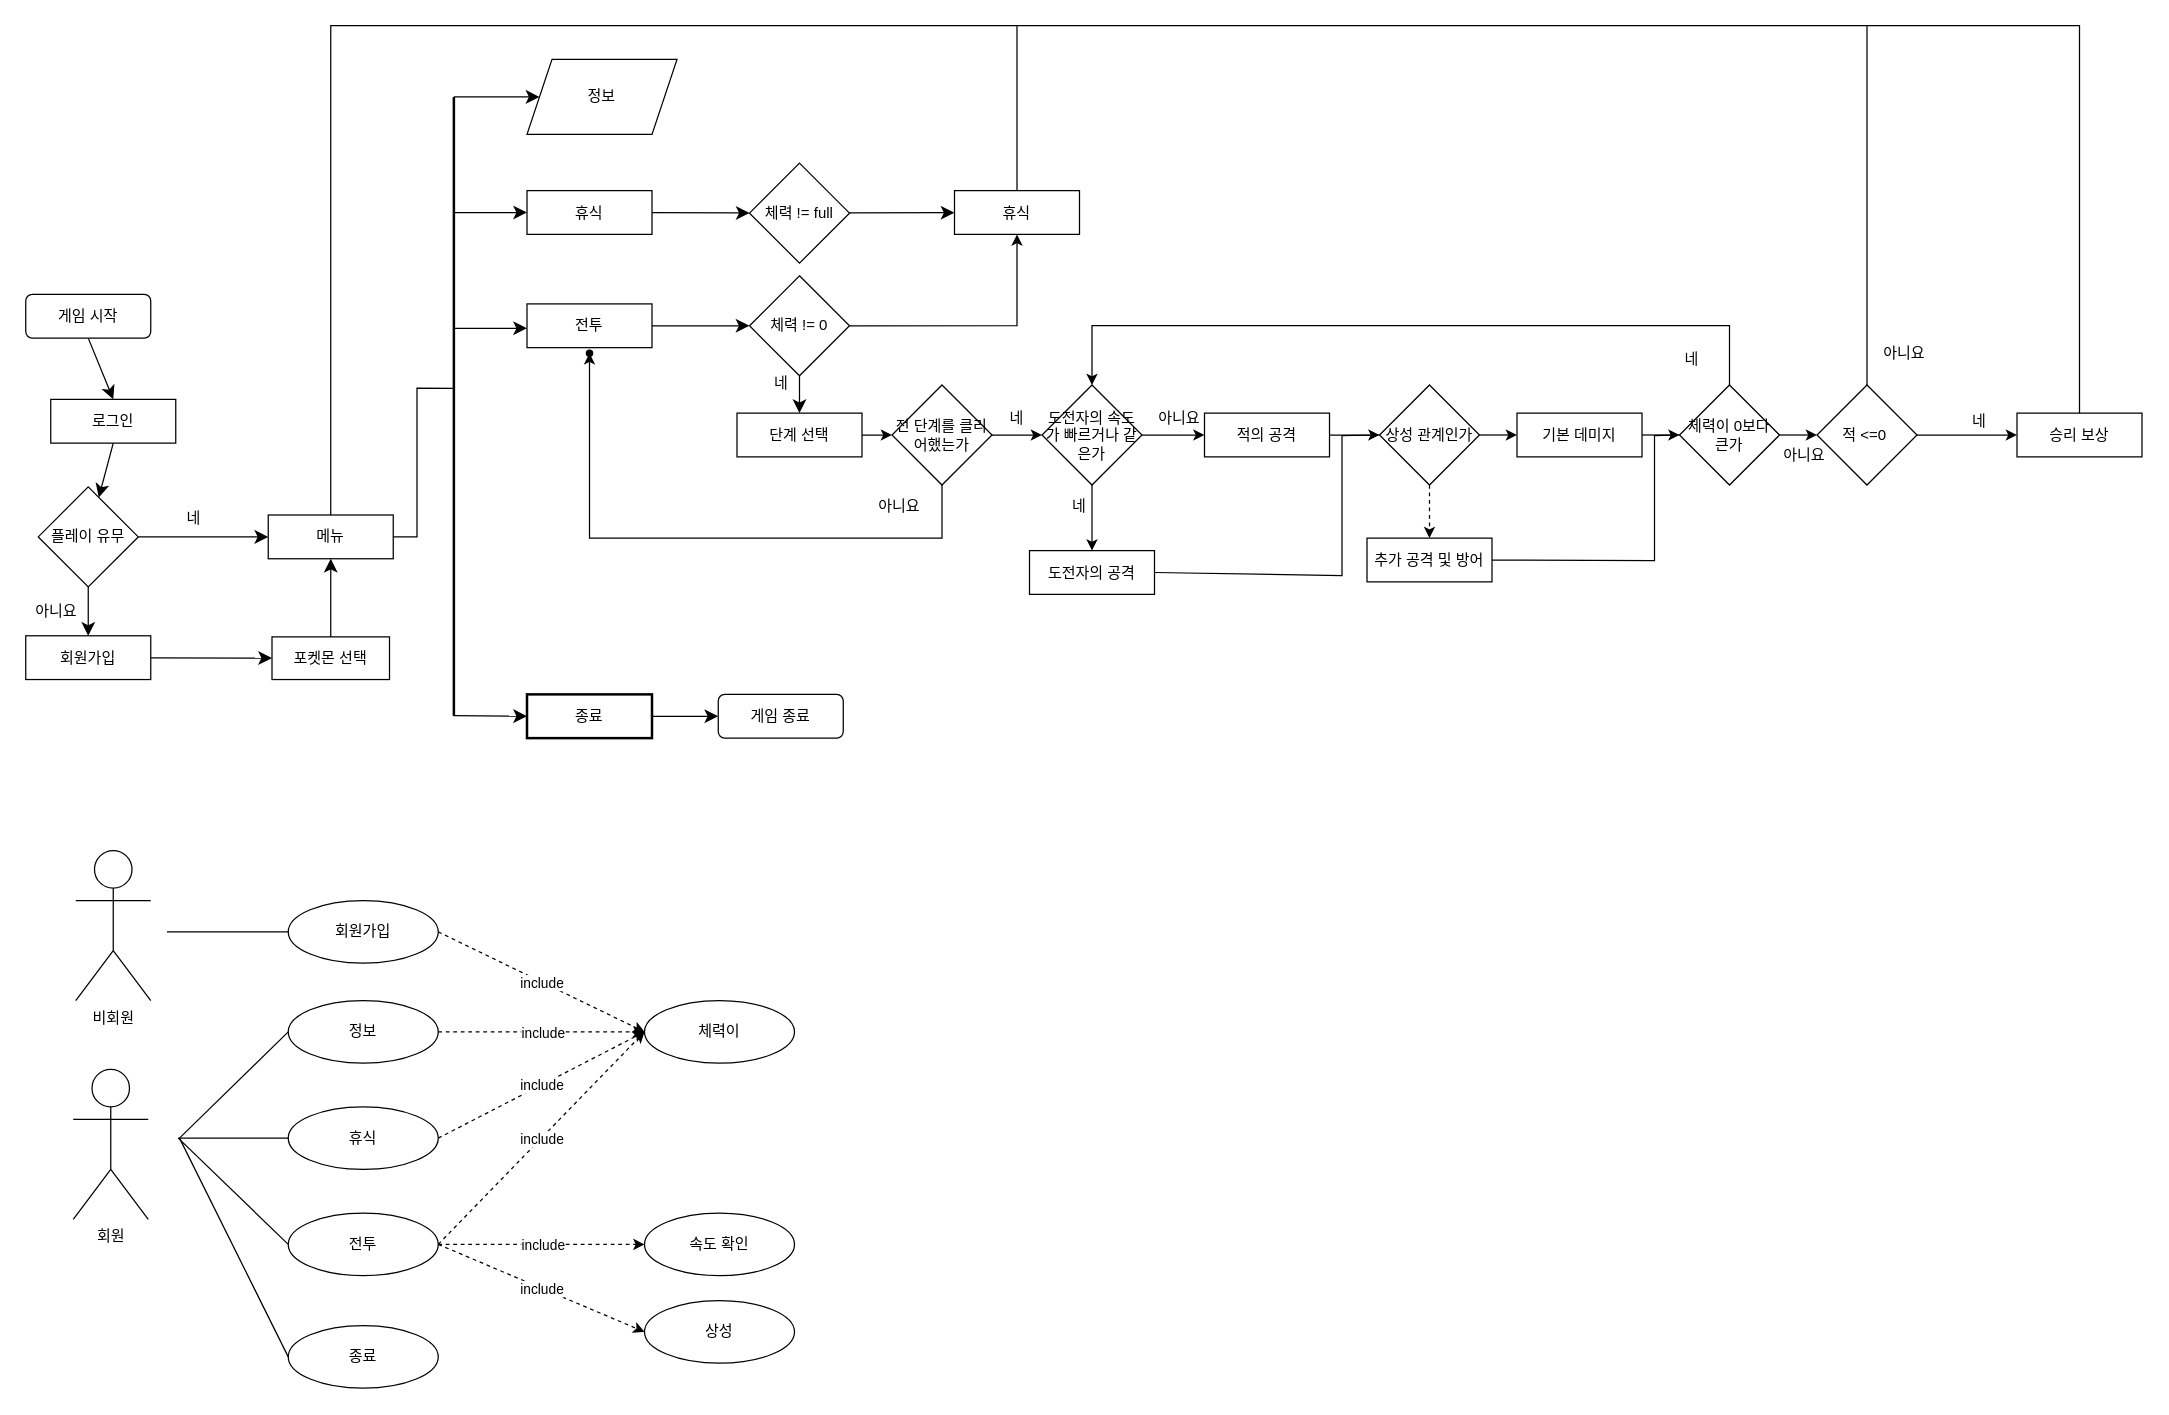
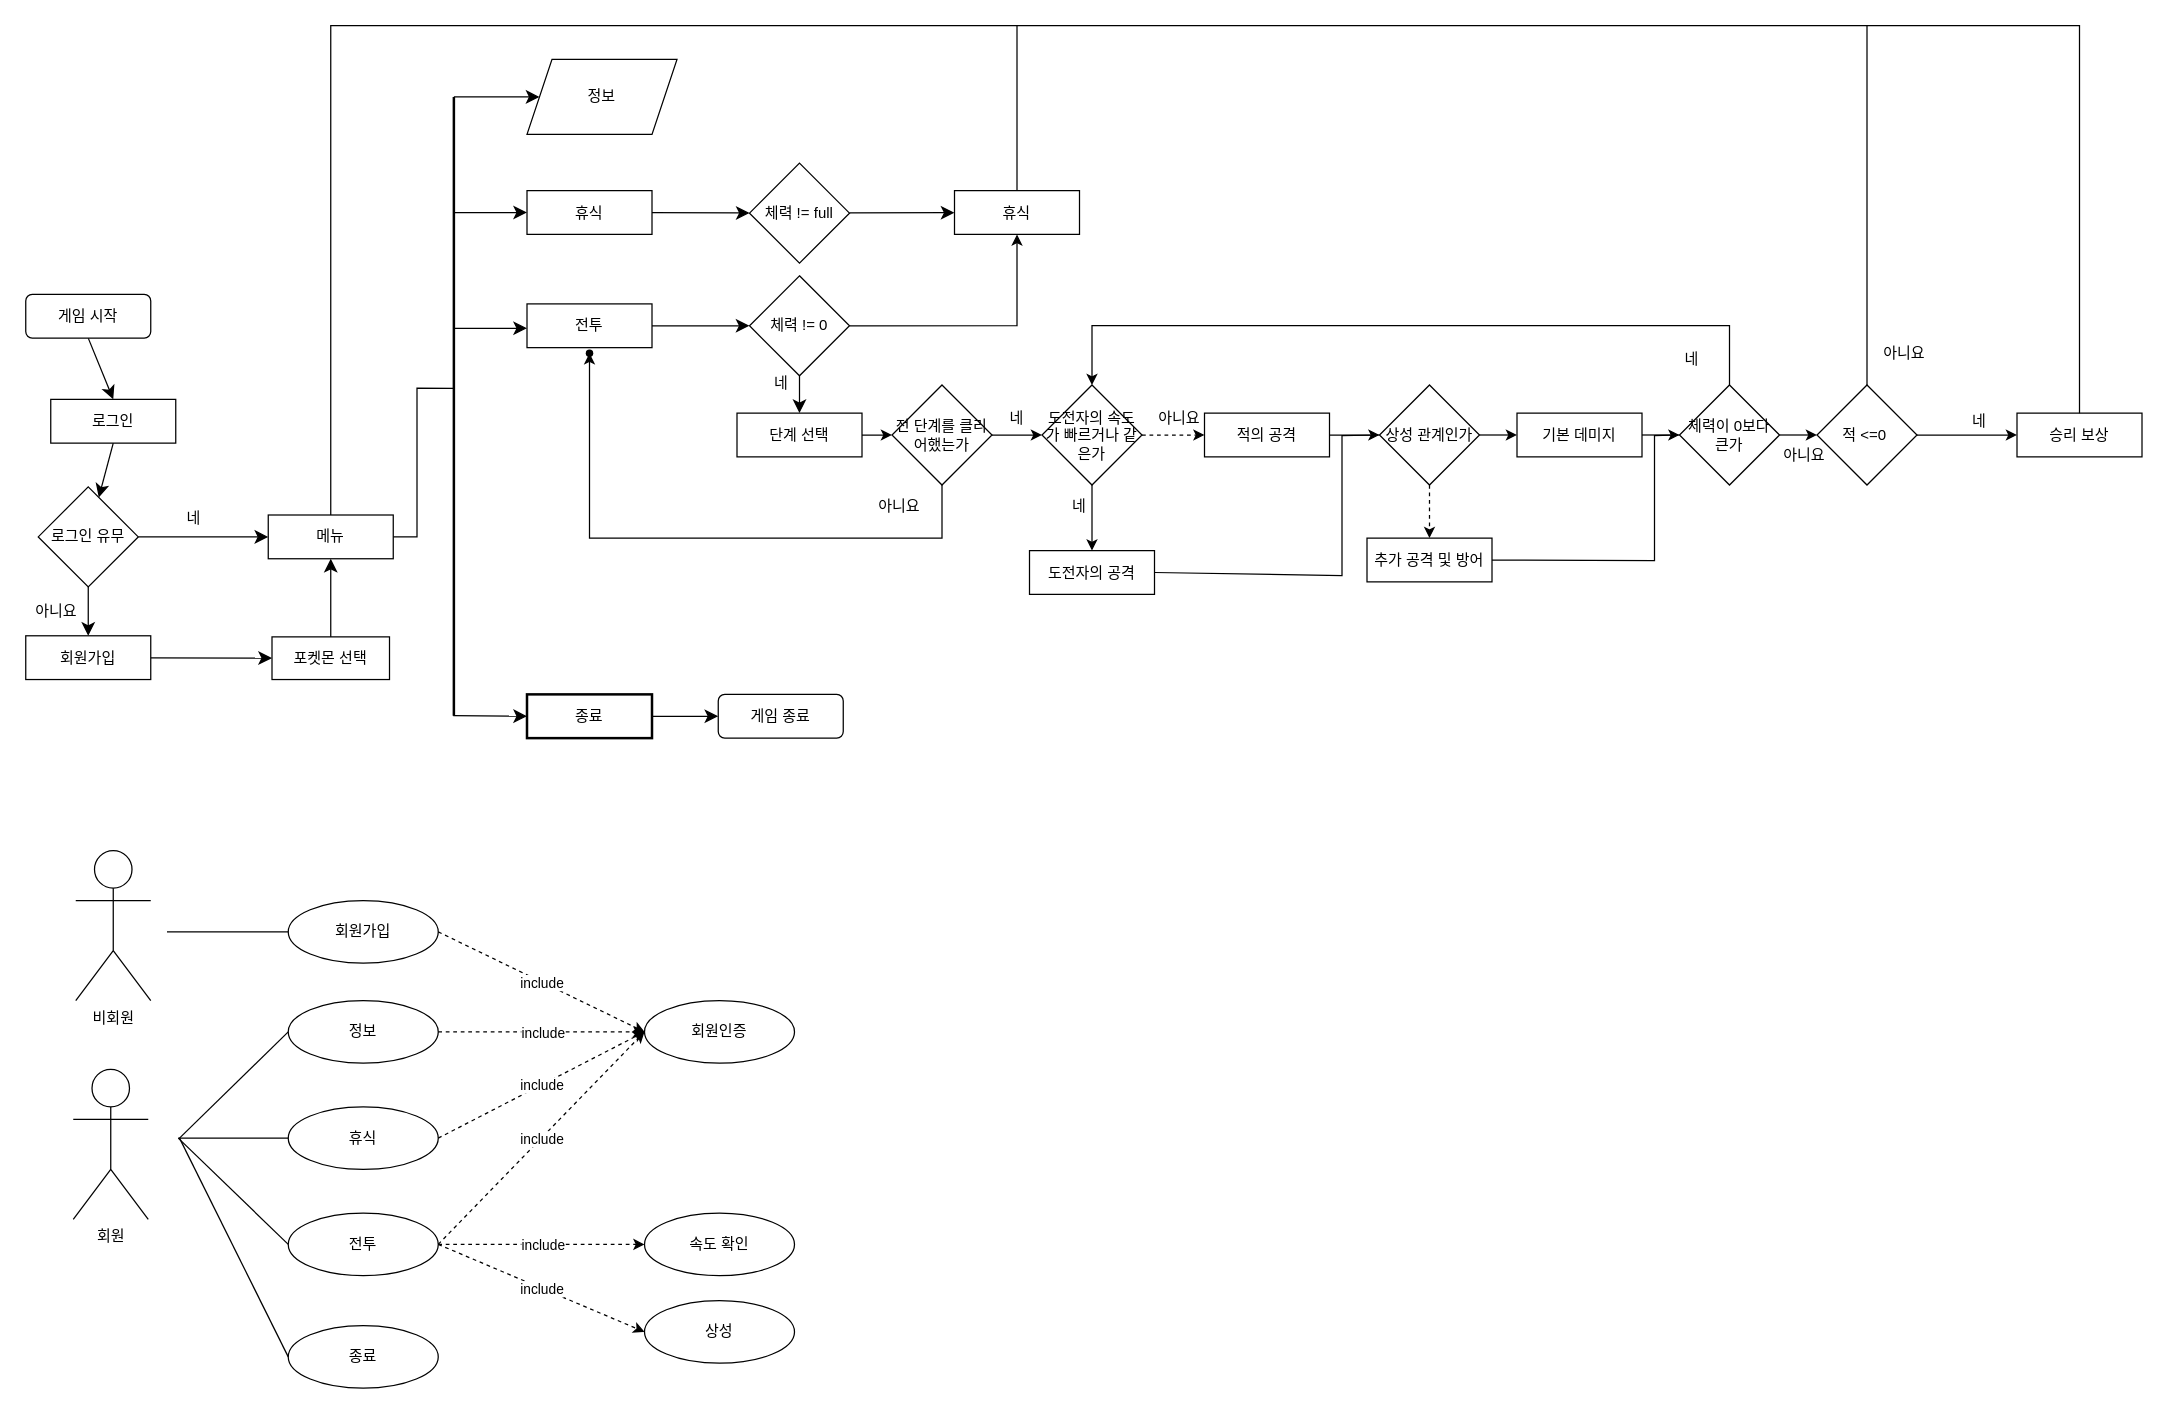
edge "도전자의 속도가 빠르거나 같은가" -> "적의 공격": style solid -> dashed
node "플레이 유무": label "플레이 유무" -> "로그인 유무"
node "체력이": label "체력이" -> "회원인증"
